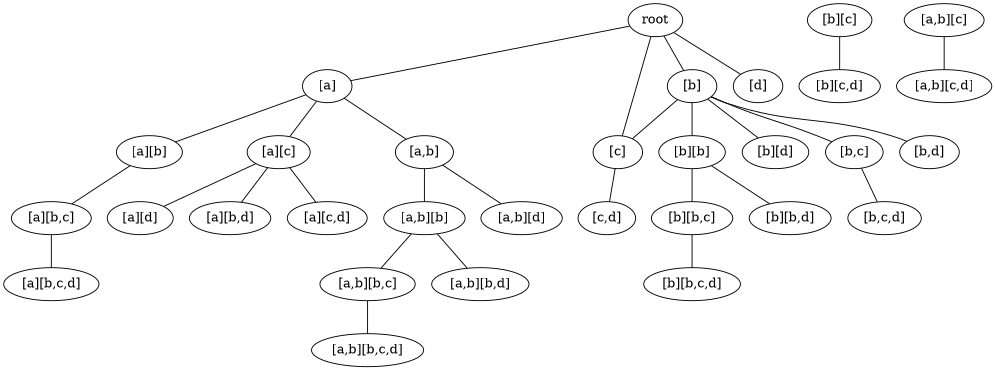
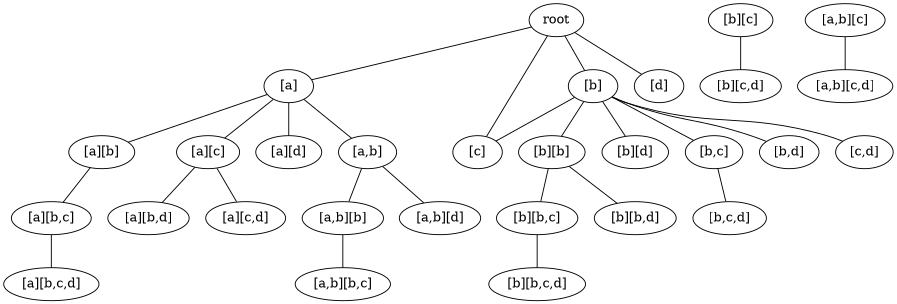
edge "[a][c]" -- "[a][d]": now "[a]" -- "[a][d]"
edge "[c]" -- "[c,d]": now "[b]" -- "[c,d]"
node "[a,b][b,d]": removed
node "[a,b][b,c,d]": removed
